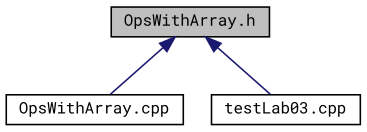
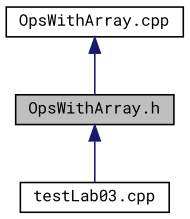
edge "OpsWithArray.cpp" -> "OpsWithArray.h": reversed
